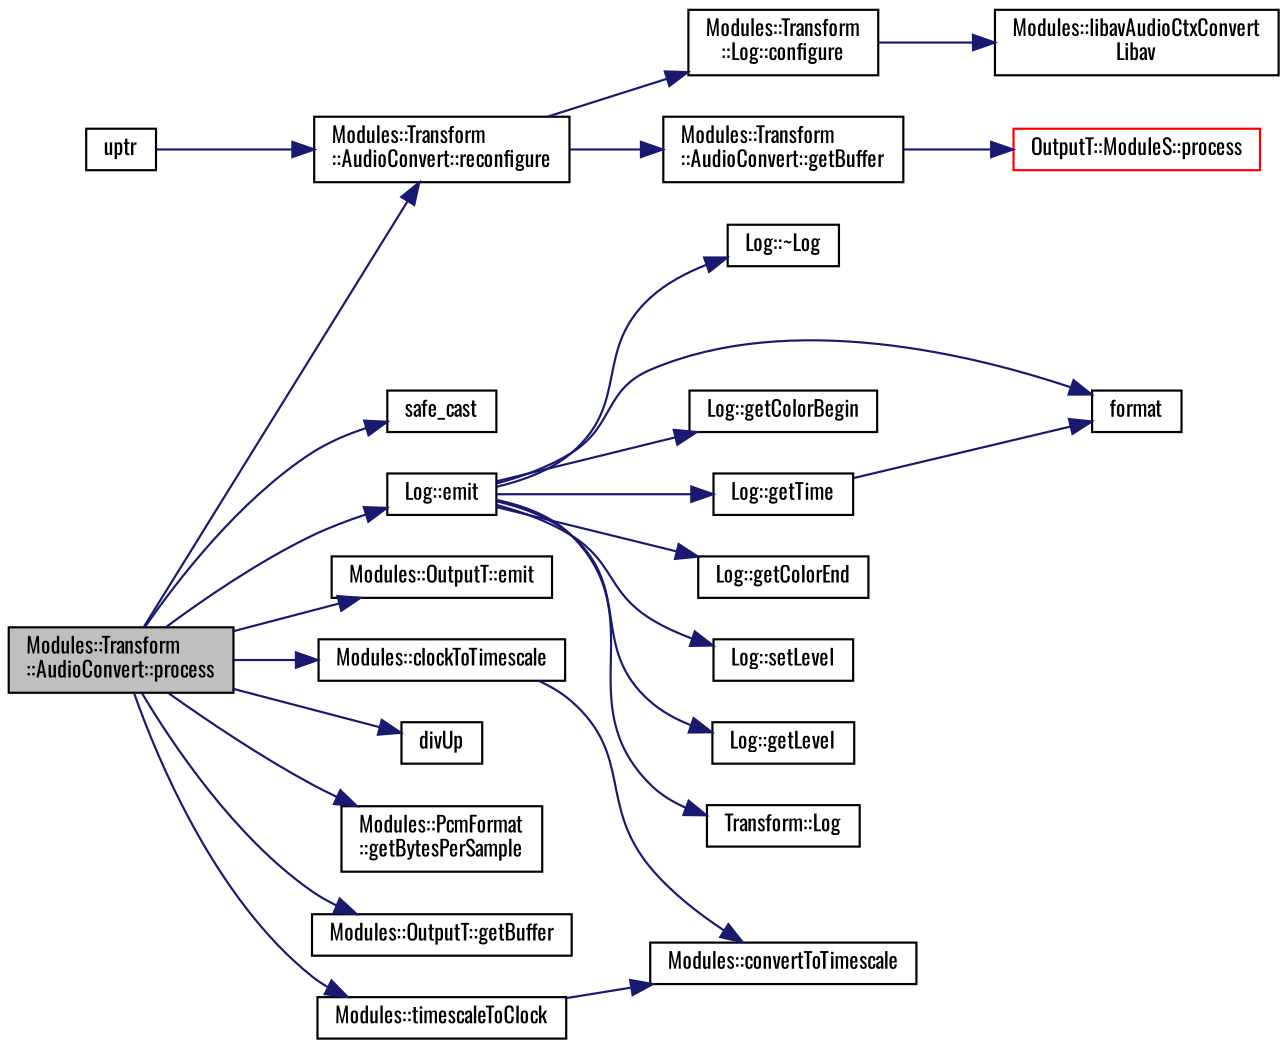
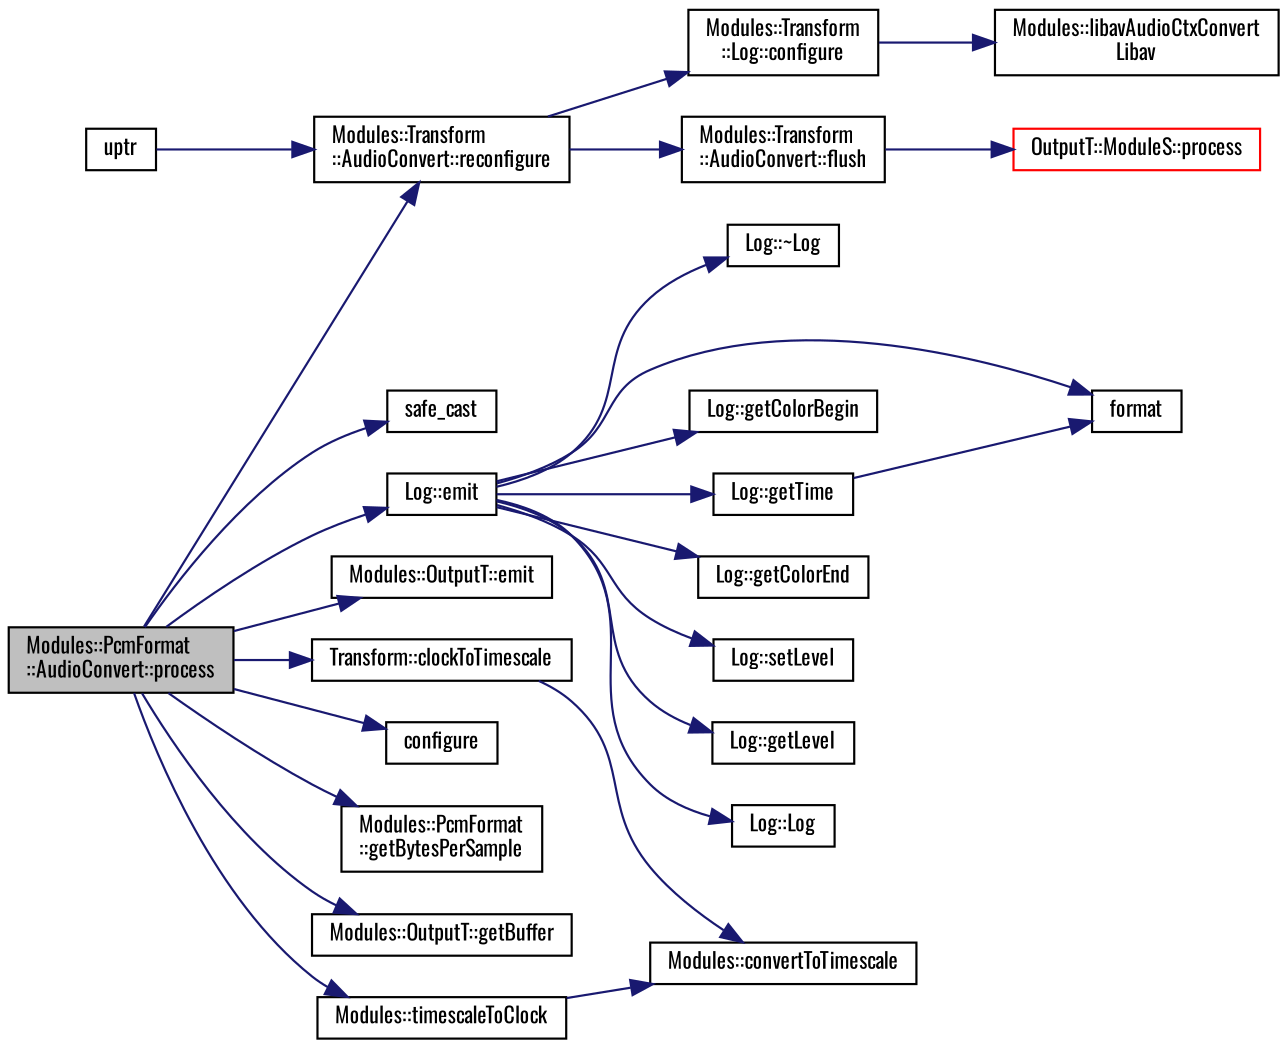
node "Modules::Transform ::AudioConvert::getBuffer": label "Modules::Transform ::AudioConvert::getBuffer" -> "Modules::Transform ::AudioConvert::flush"
node "Modules::Transform ::AudioConvert::process": label "Modules::Transform ::AudioConvert::process" -> "Modules::PcmFormat ::AudioConvert::process"
node "Modules::clockToTimescale": label "Modules::clockToTimescale" -> "Transform::clockToTimescale"
node "divUp": label "divUp" -> "configure"
node "Transform::Log": label "Transform::Log" -> "Log::Log"
